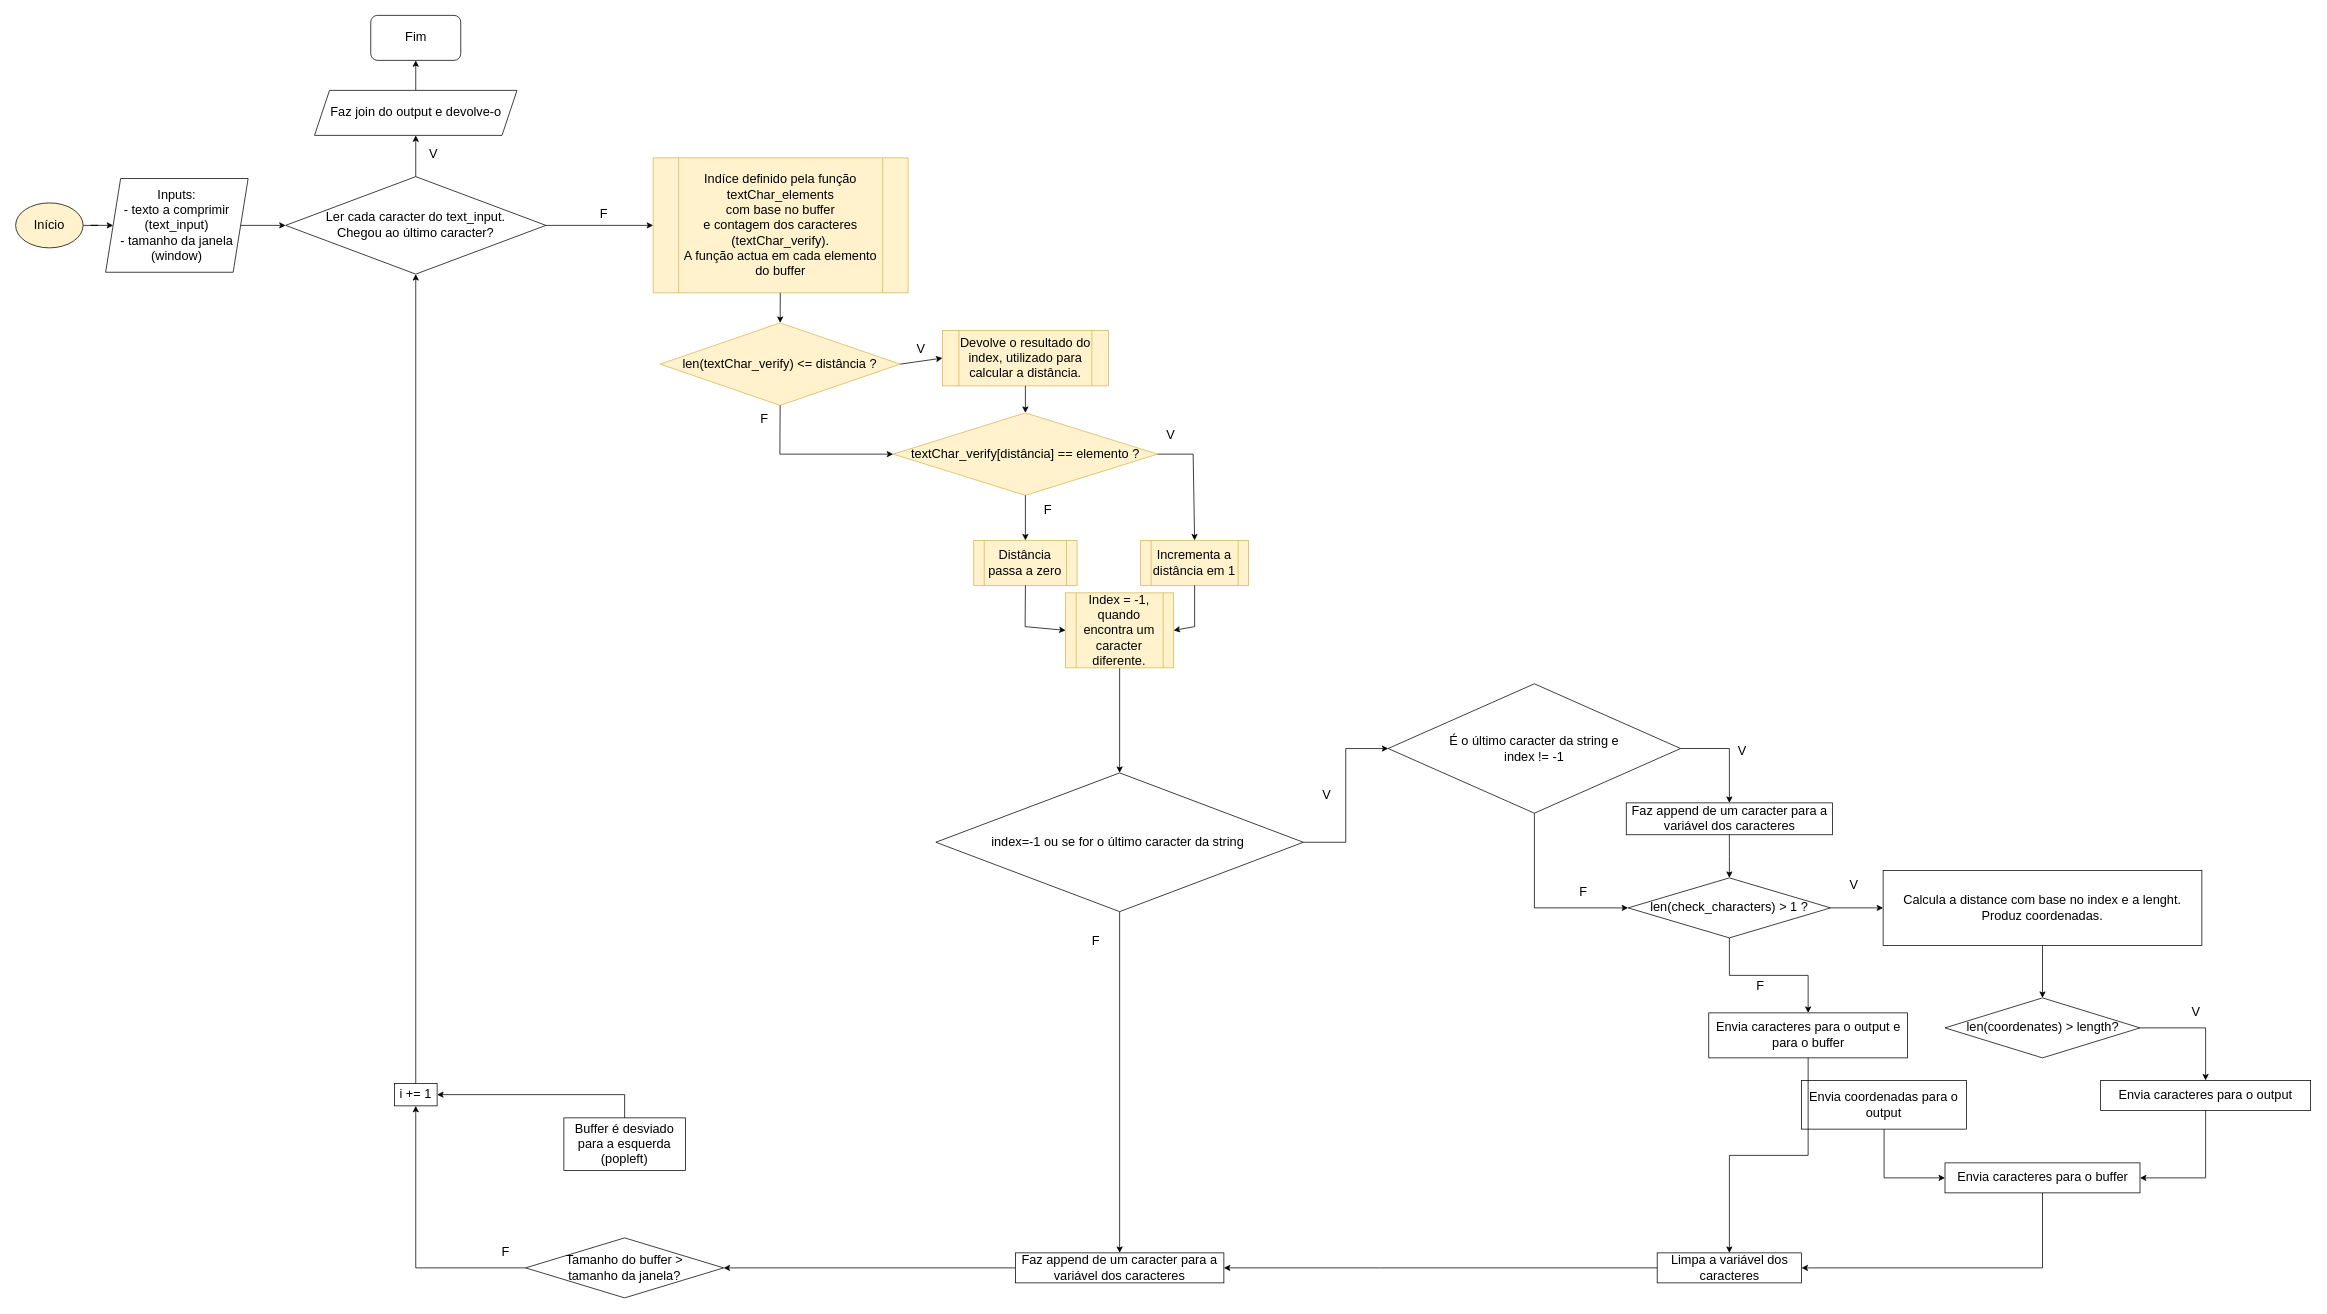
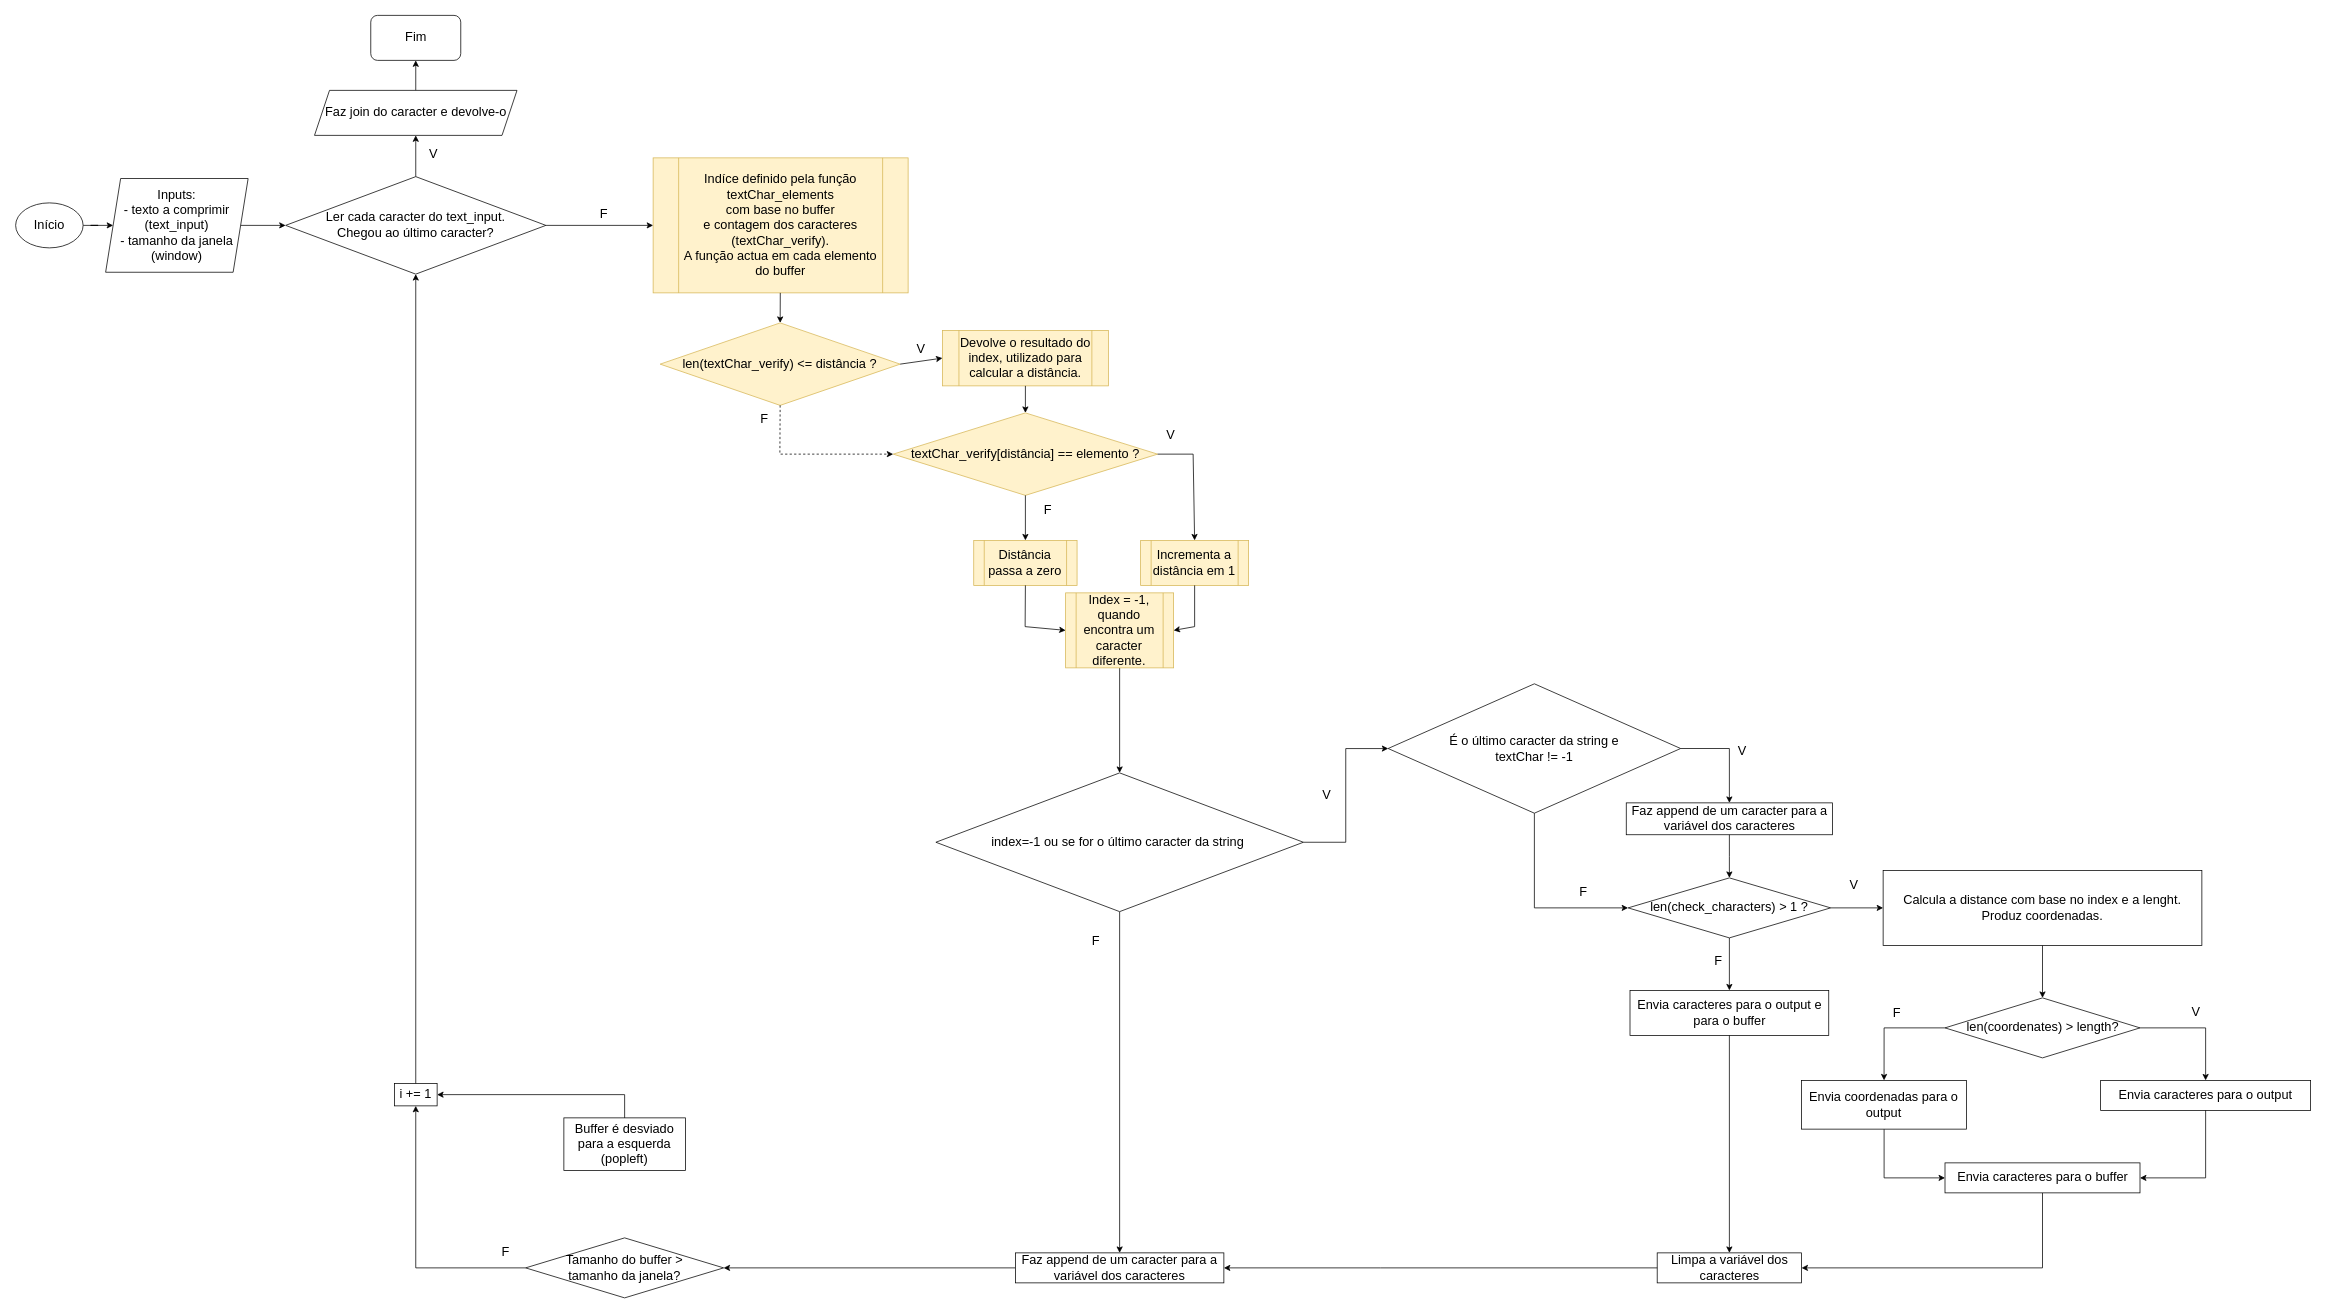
node "Faz join do output e devolve-o": label "Faz join do output e devolve-o" -> "Faz join do caracter e devolve-o"
node "Início": fillcolor #fff2cc -> #ffffff
edge "len(textChar_verify) <= distância ?" -> "textChar_verify[distância] == elemento ?": style solid -> dashed
node "É o último caracter da string e index != -1": label "É o último caracter da string e index != -1" -> "É o último caracter da string e textChar != -1"
edge "len(coordenates) > length?" -> "Envia coordenadas para o output": added, label "F"
node "Envia caracteres para o output e para o buffer": moved (1808, 1035) -> (1729, 1013)
